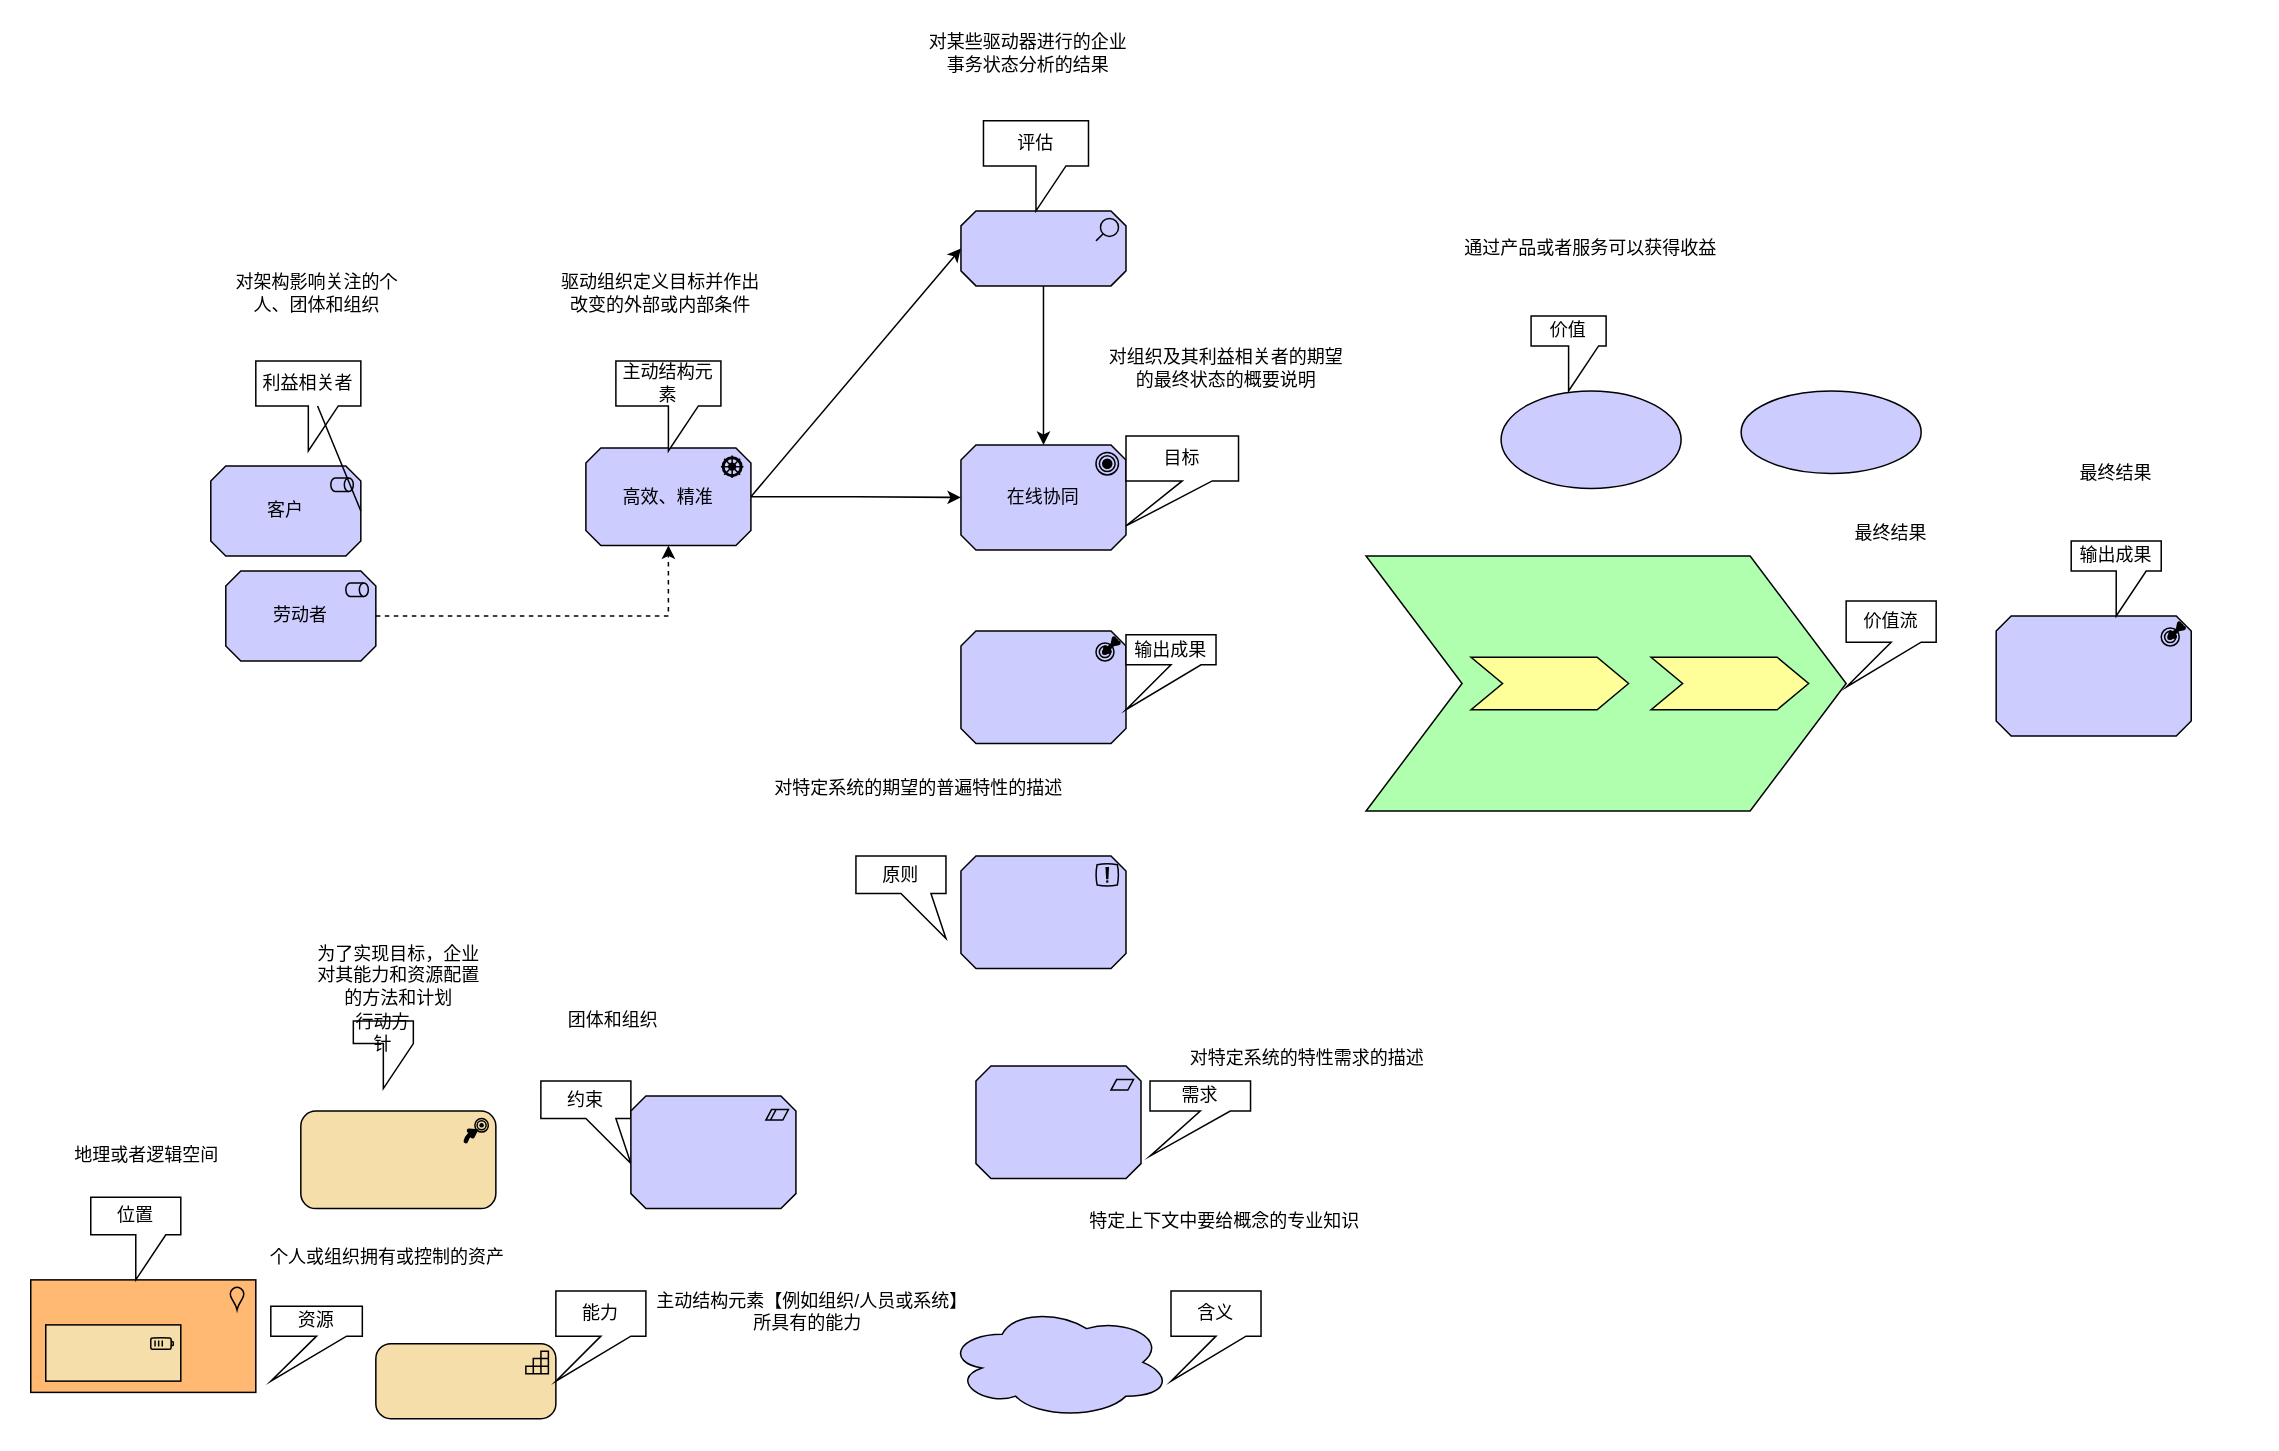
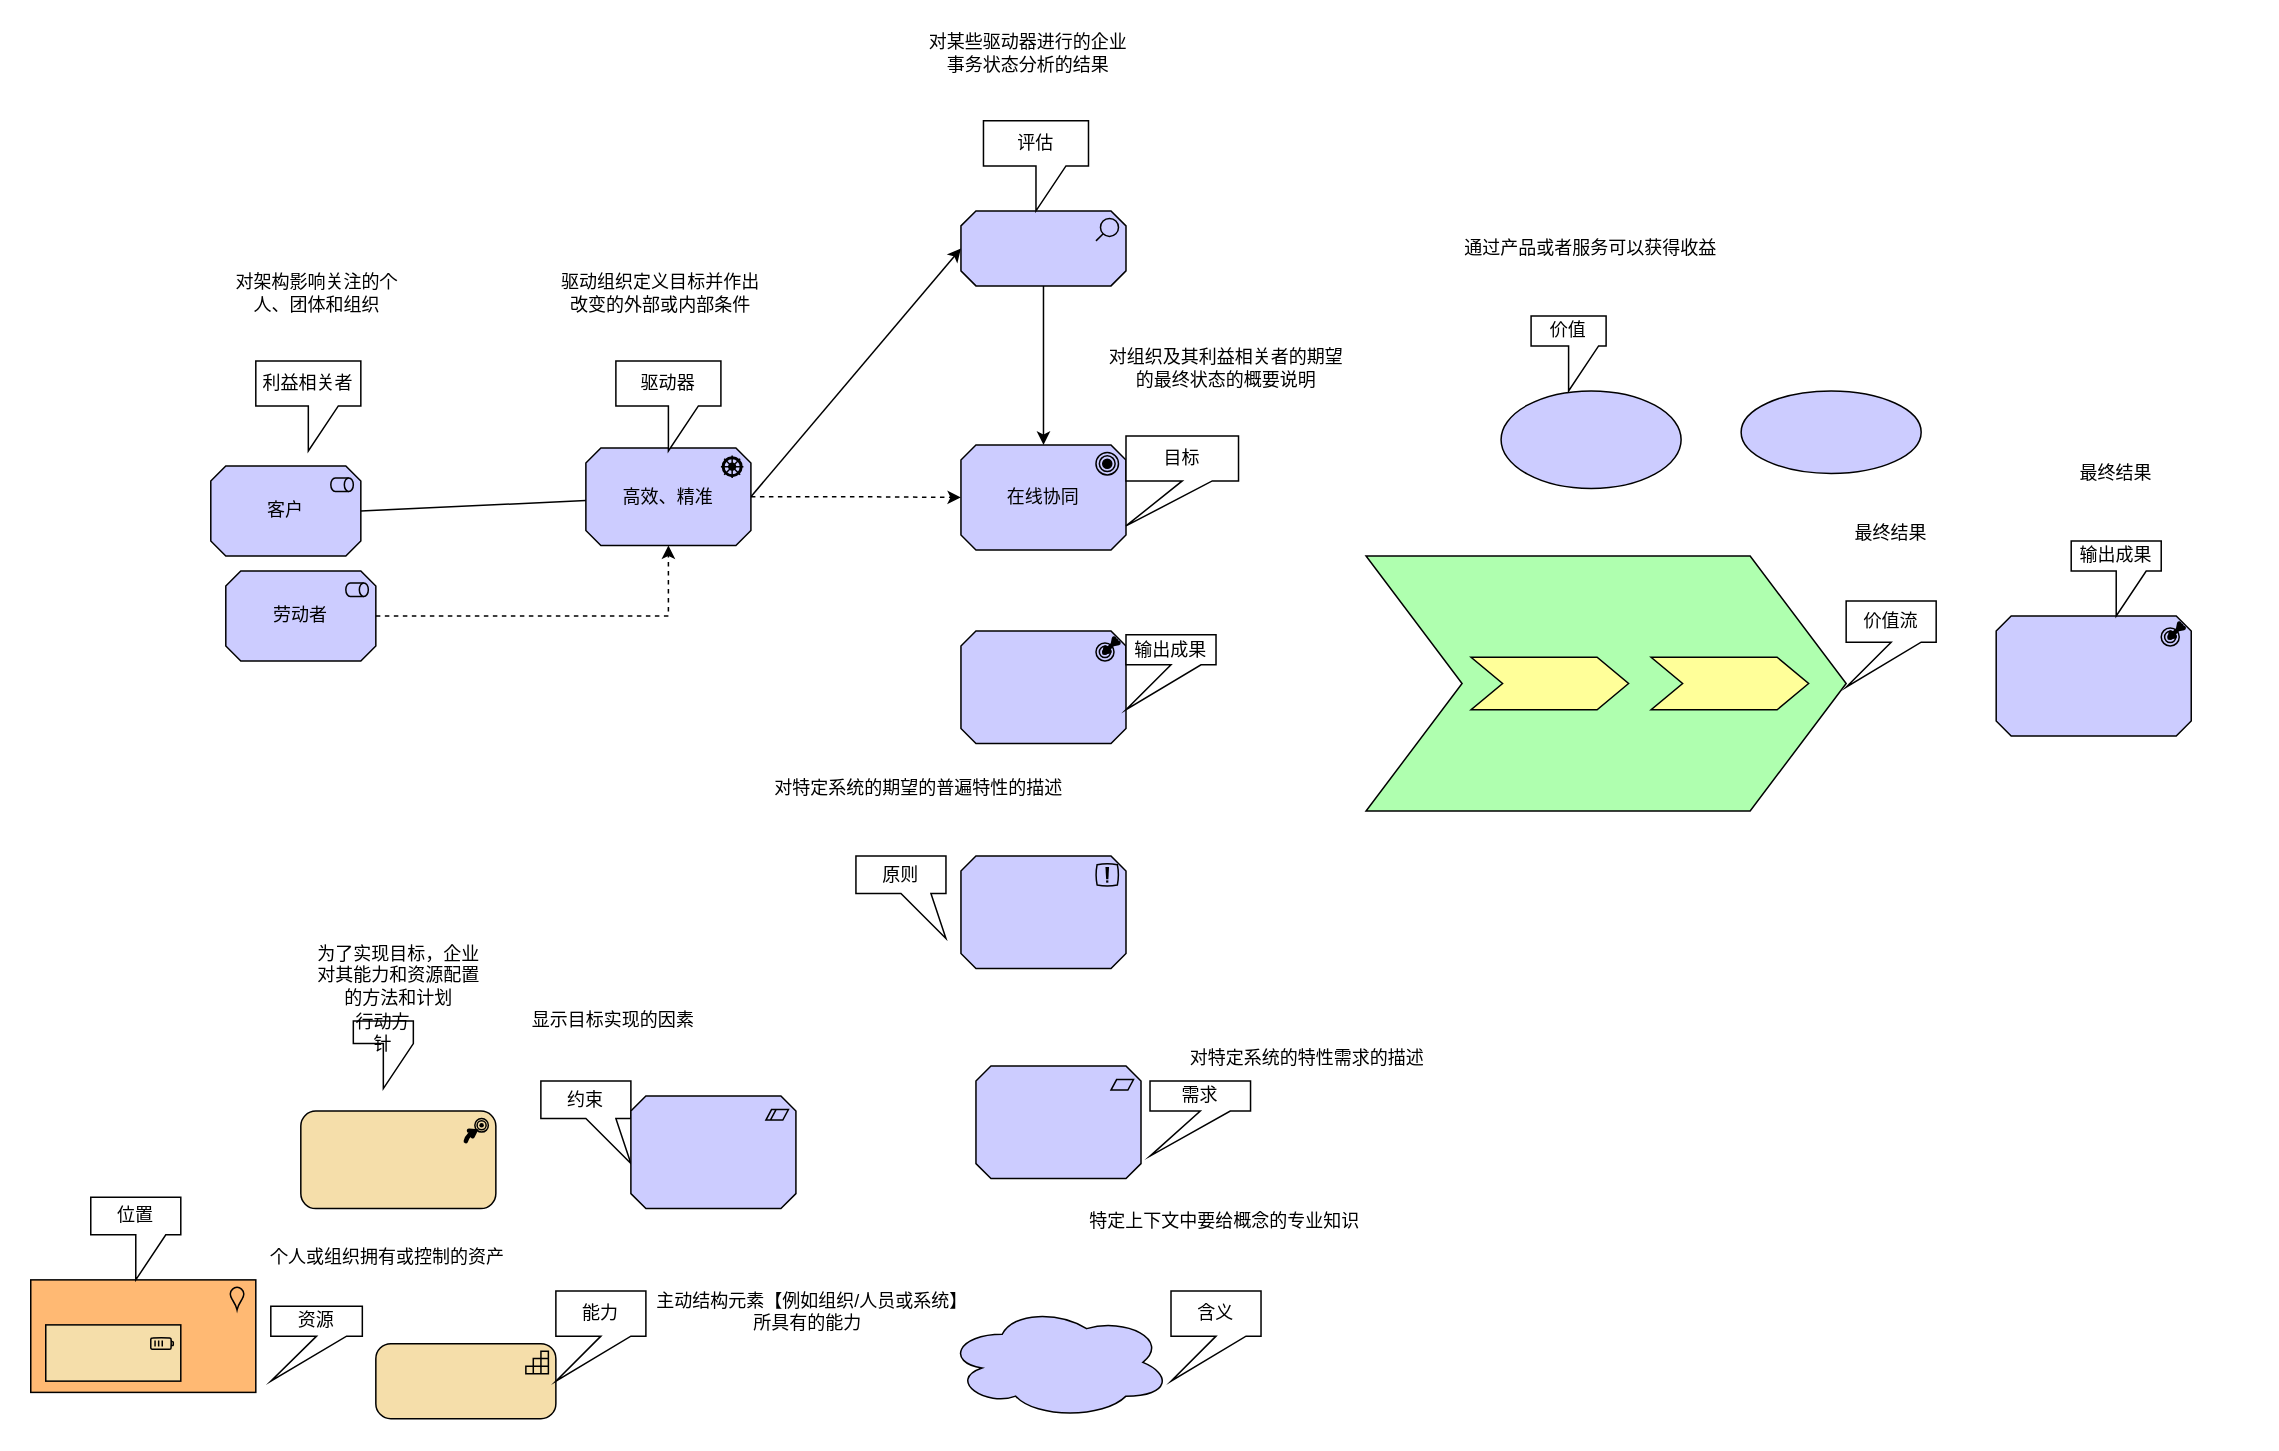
node "主动结构元素": label "主动结构元素" -> "驱动器"
edge "利益相关者" -- "客户": now "高效、精准" -- "客户"
edge "高效、精准" -> "在线协同": style solid -> dashed
node "团体和组织": label "团体和组织" -> "显示目标实现的因素"
node "地理或者逻辑空间": removed
